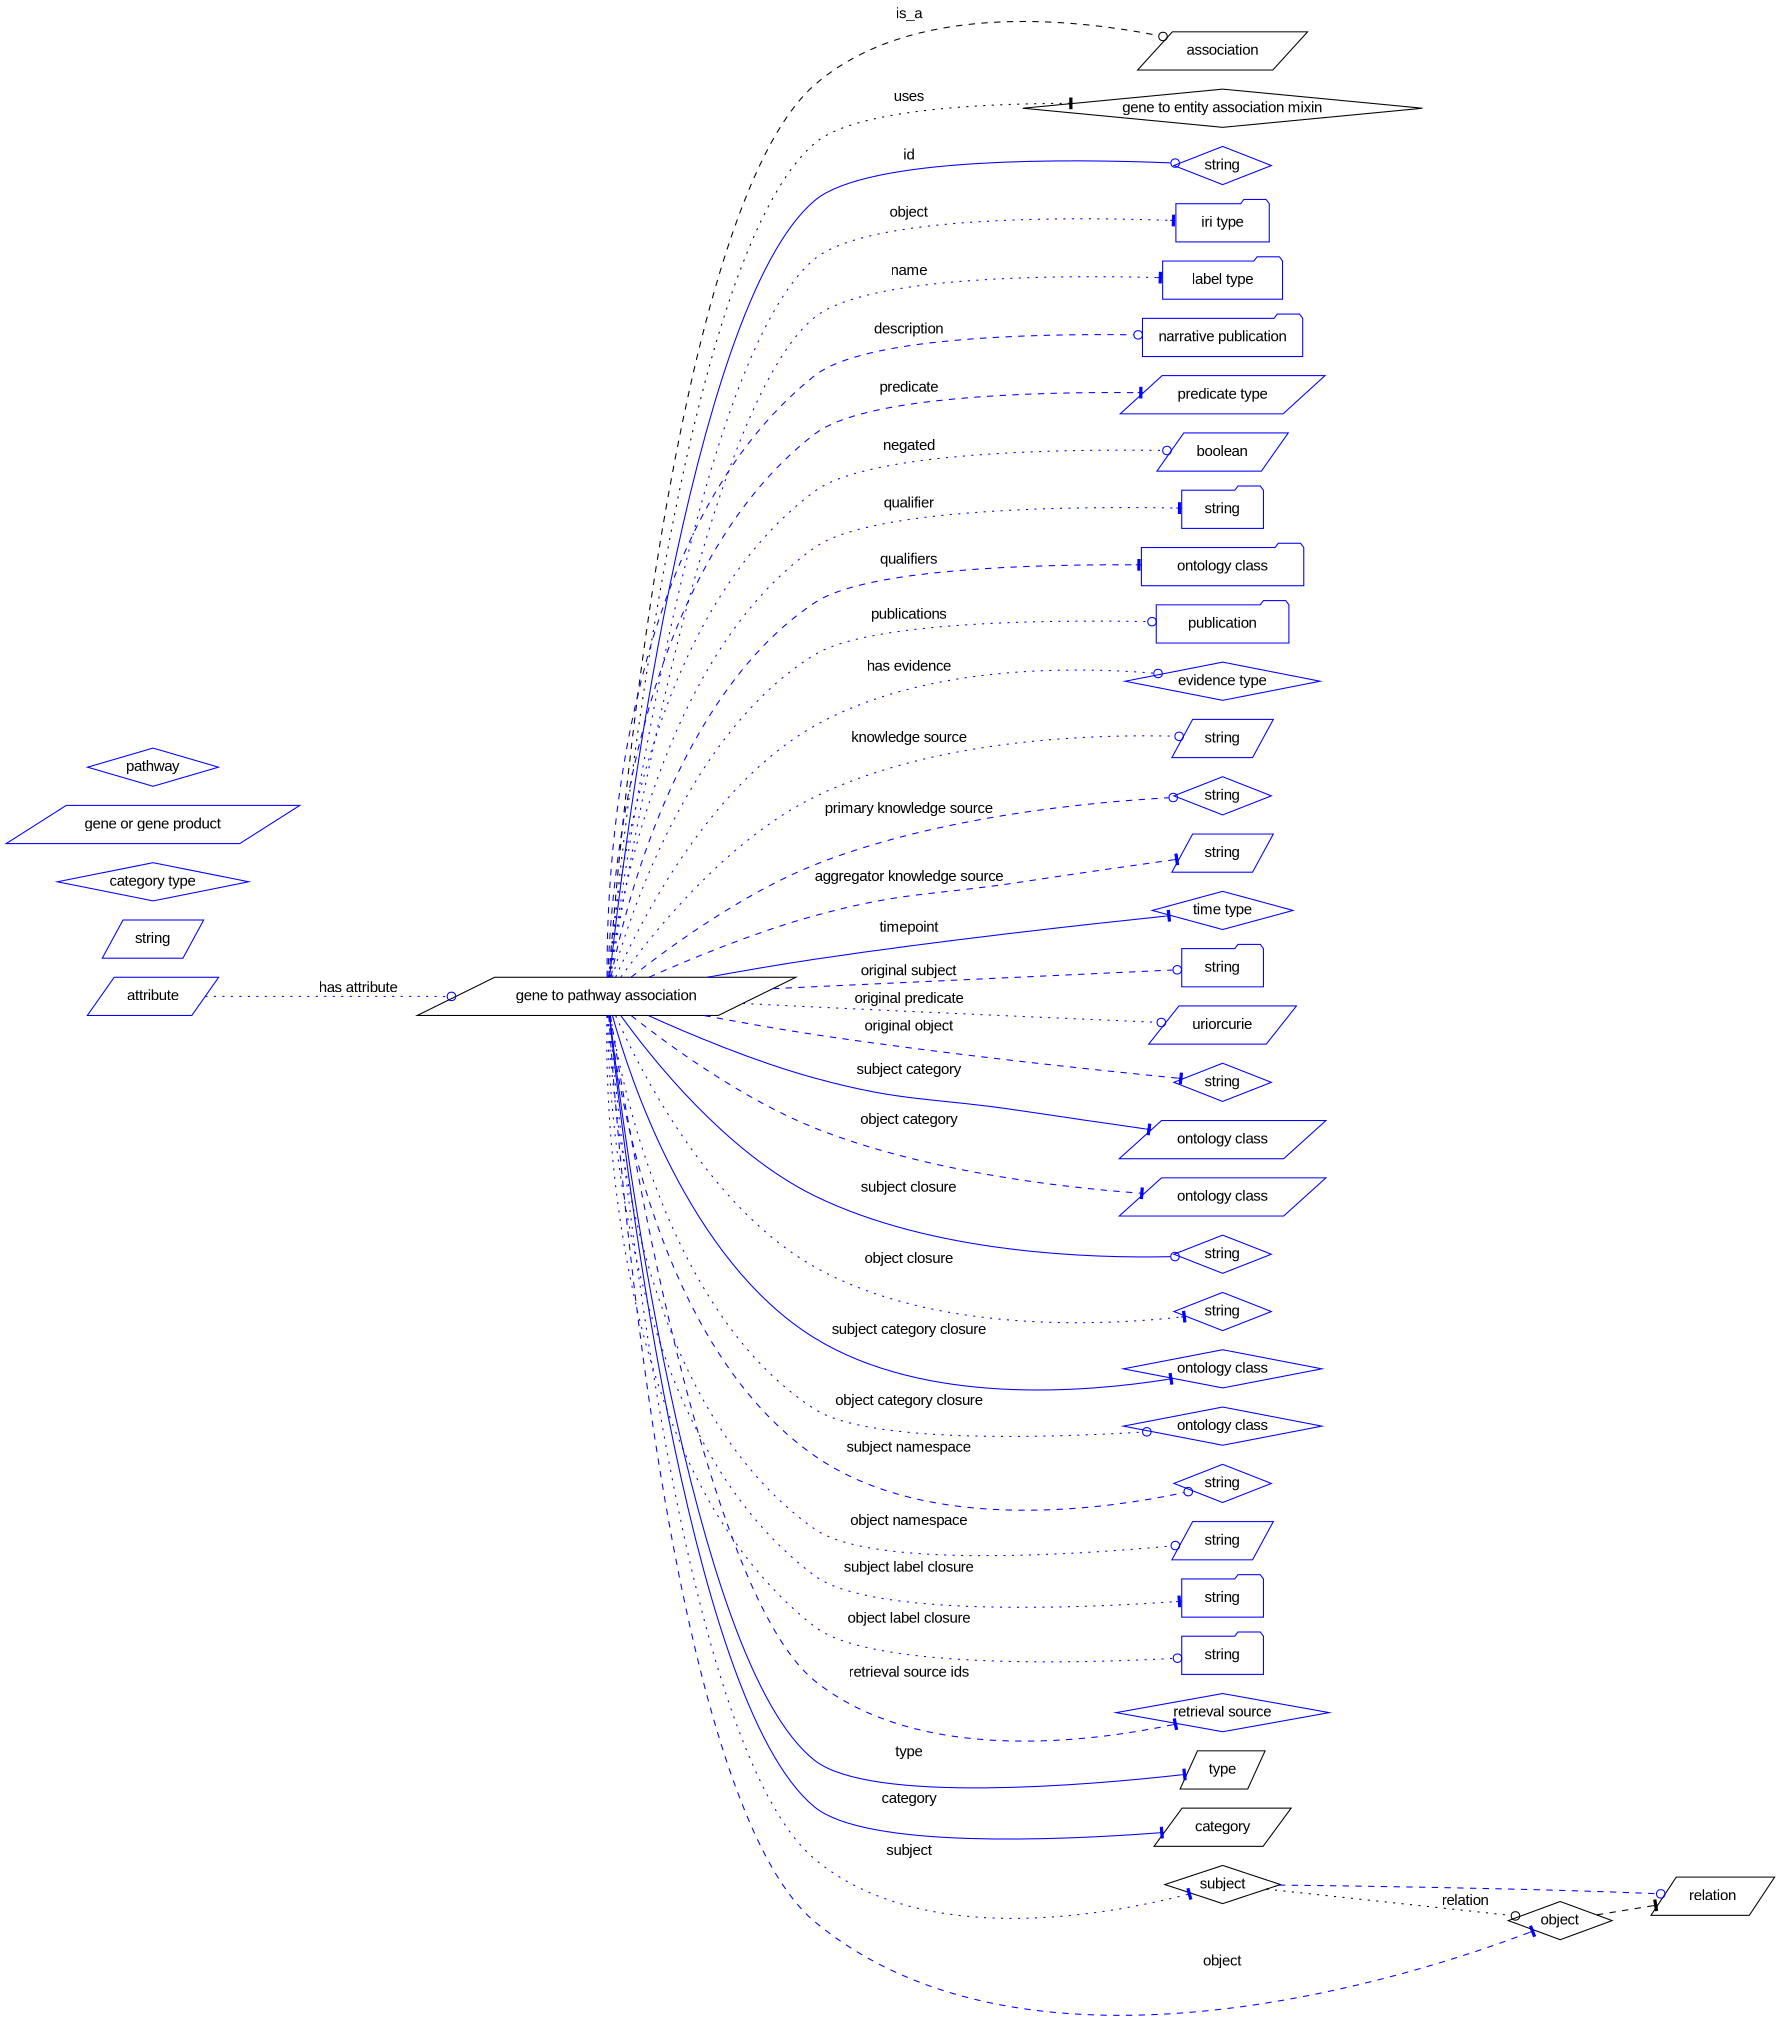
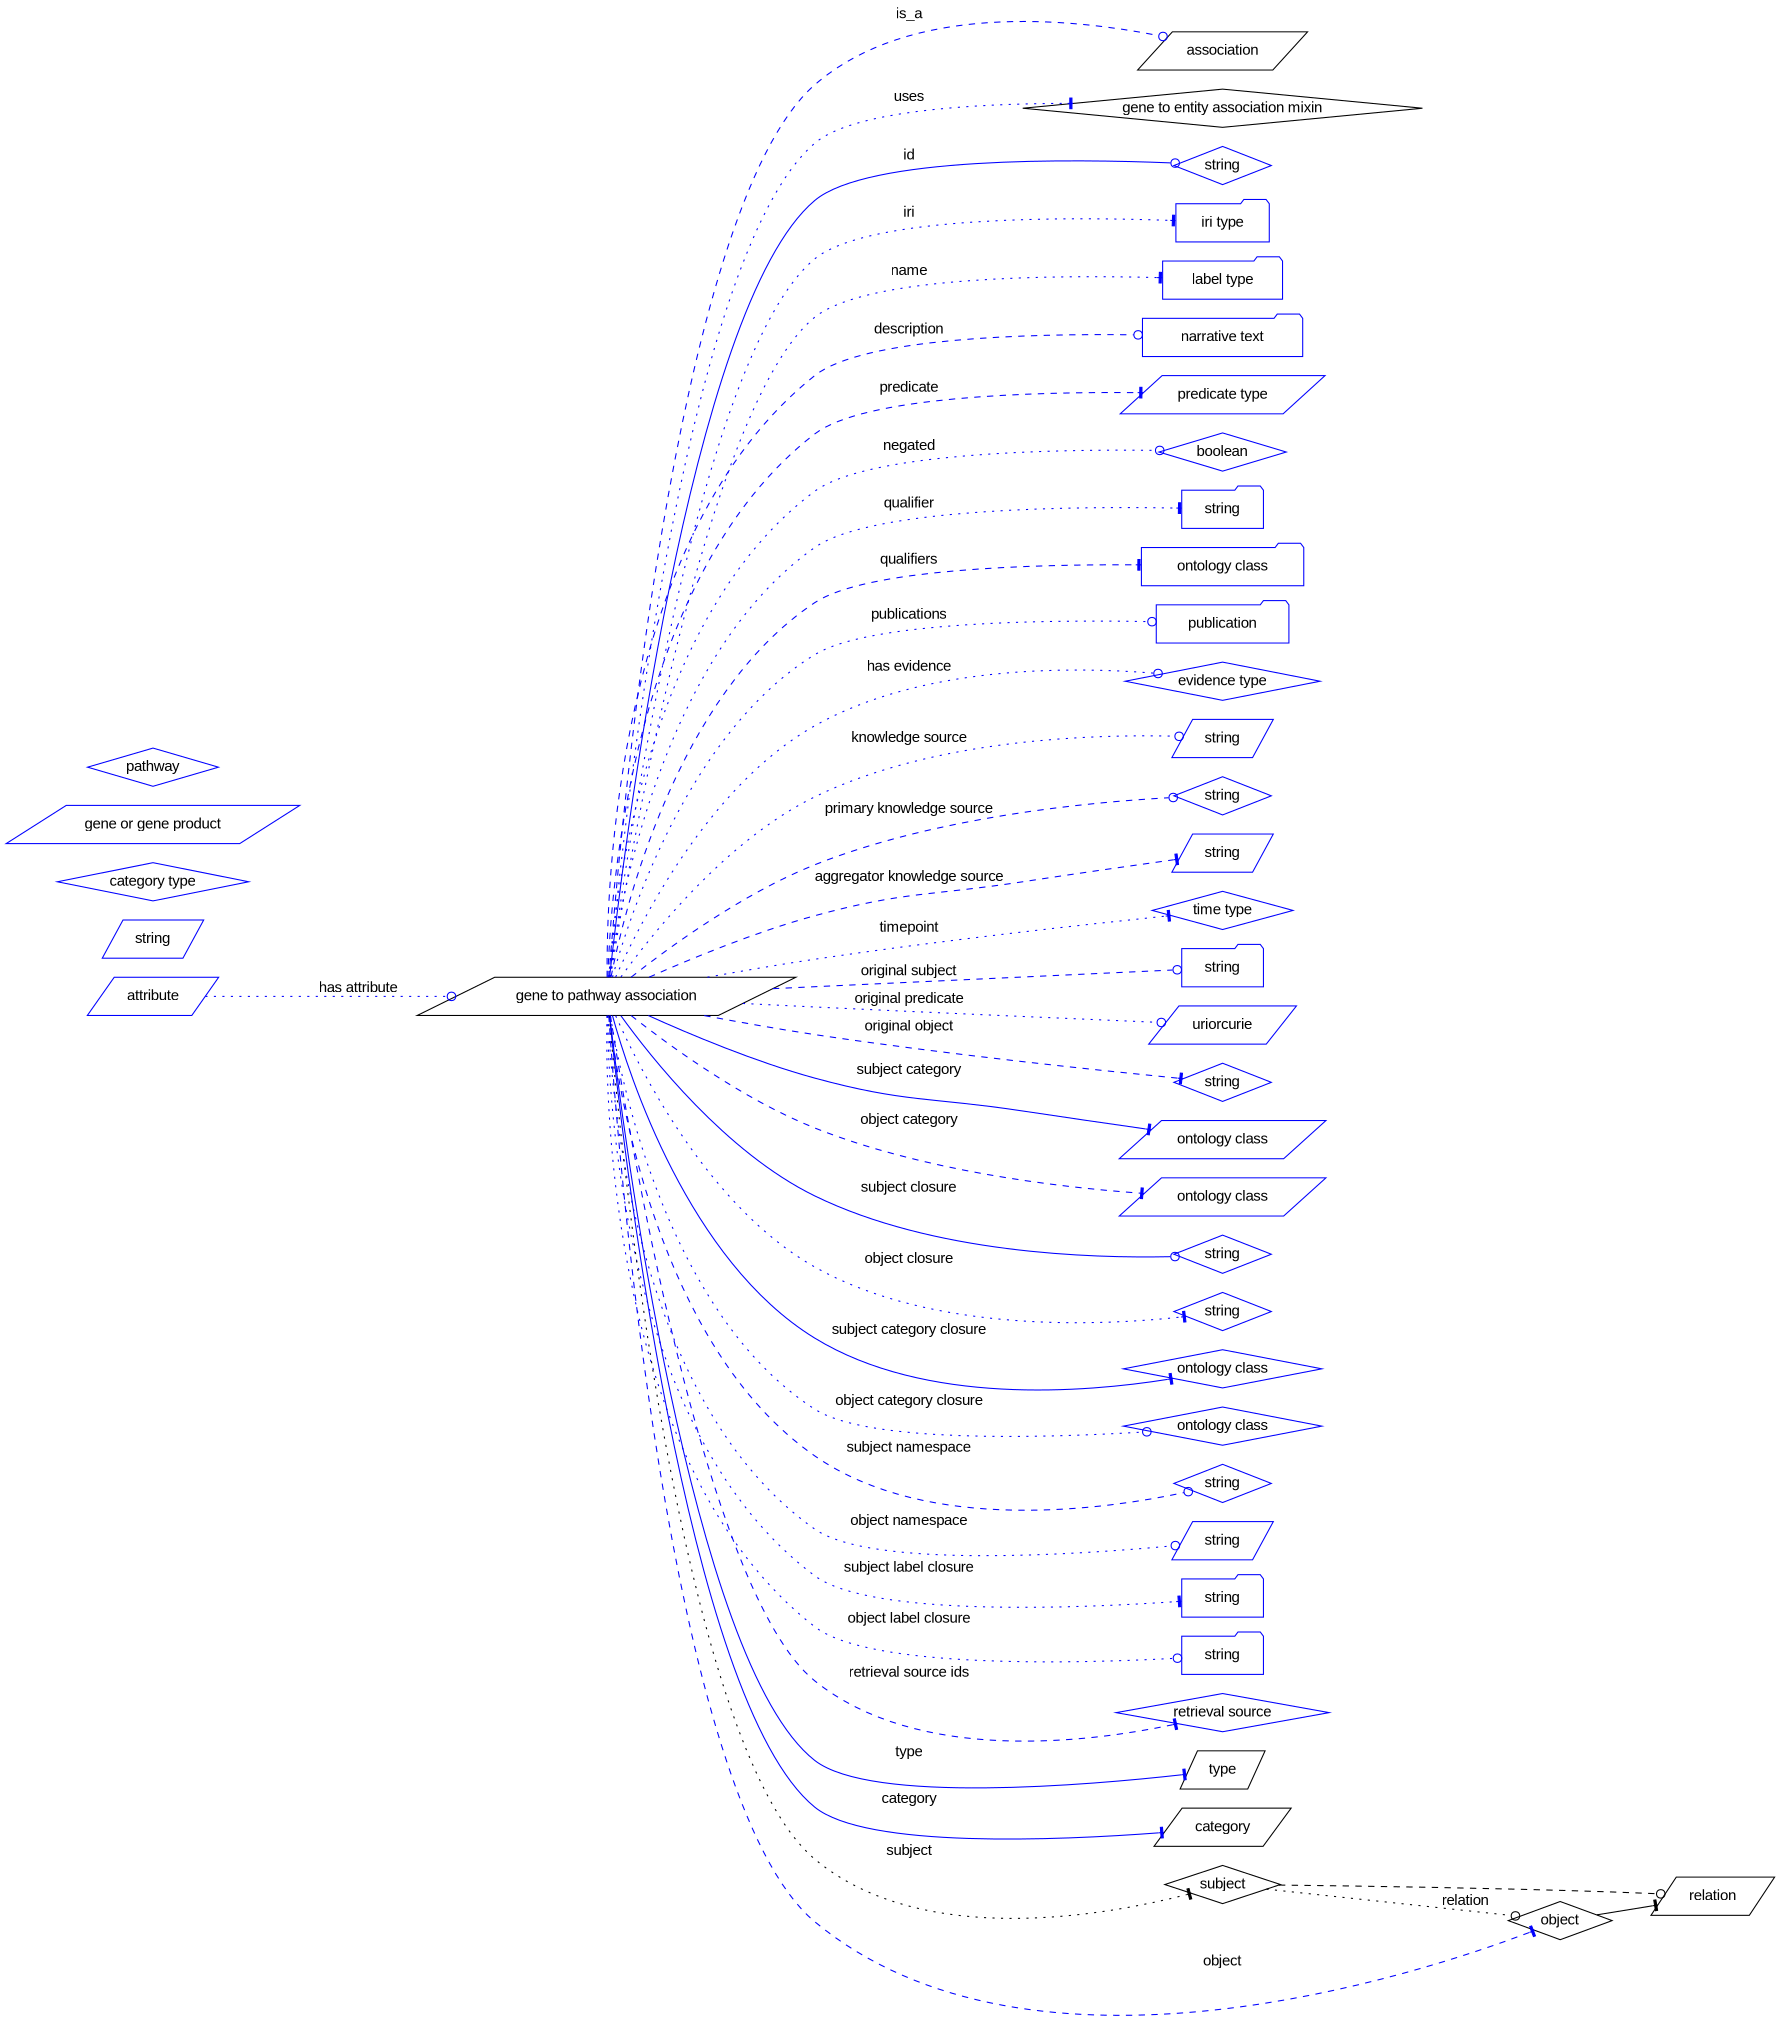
edge "gene to pathway association" -> "iri type": label "object" -> "iri"
node "narrative publication": label "narrative publication" -> "narrative text"
edge "gene to pathway association" -> "association": color black -> blue
edge "gene to pathway association" -> "gene to entity association mixin": color black -> blue
node "boolean": shape parallelogram -> diamond
edge "gene to pathway association" -> "time type": style solid -> dotted
edge "gene to pathway association" -> "subject": color blue -> black
edge "subject" -> "relation": color blue -> black
edge "object" -> "relation": style dashed -> solid
